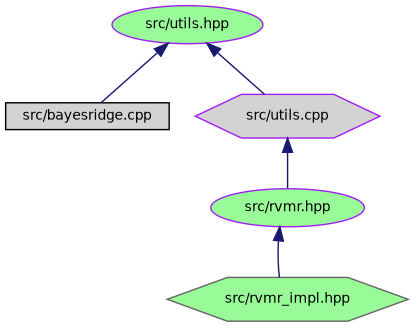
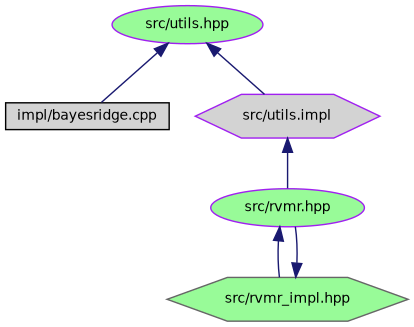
node "src/bayesridge.cpp": label "src/bayesridge.cpp" -> "impl/bayesridge.cpp"
node "src/utils.cpp": label "src/utils.cpp" -> "src/utils.impl"
edge "src/rvmr.hpp" -> "src/rvmr_impl.hpp": added
